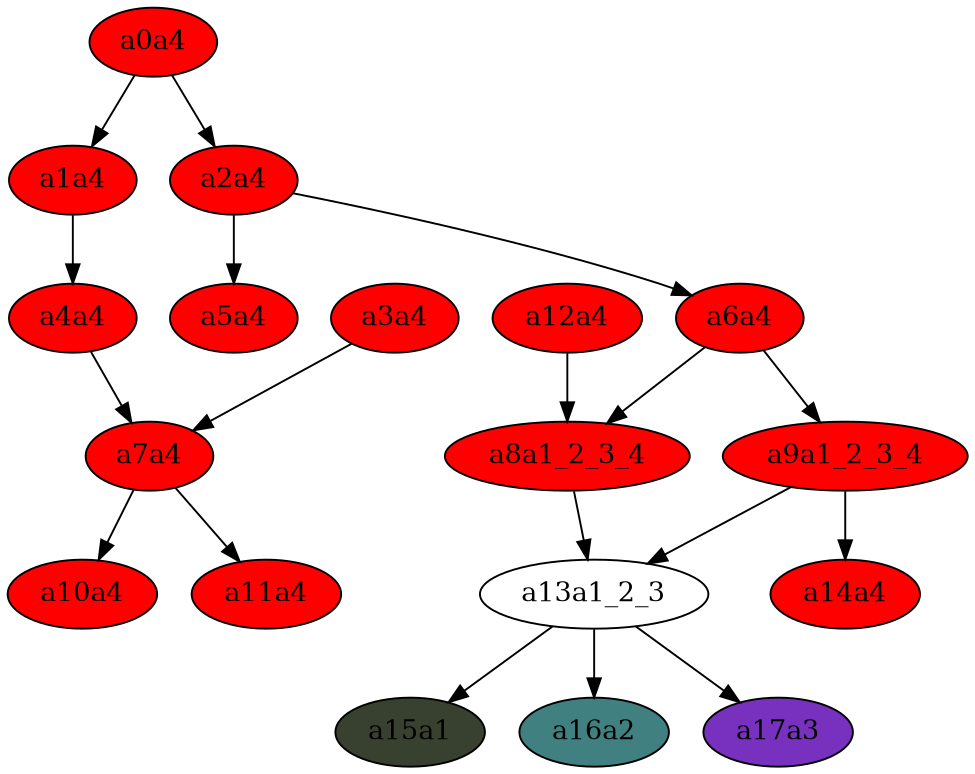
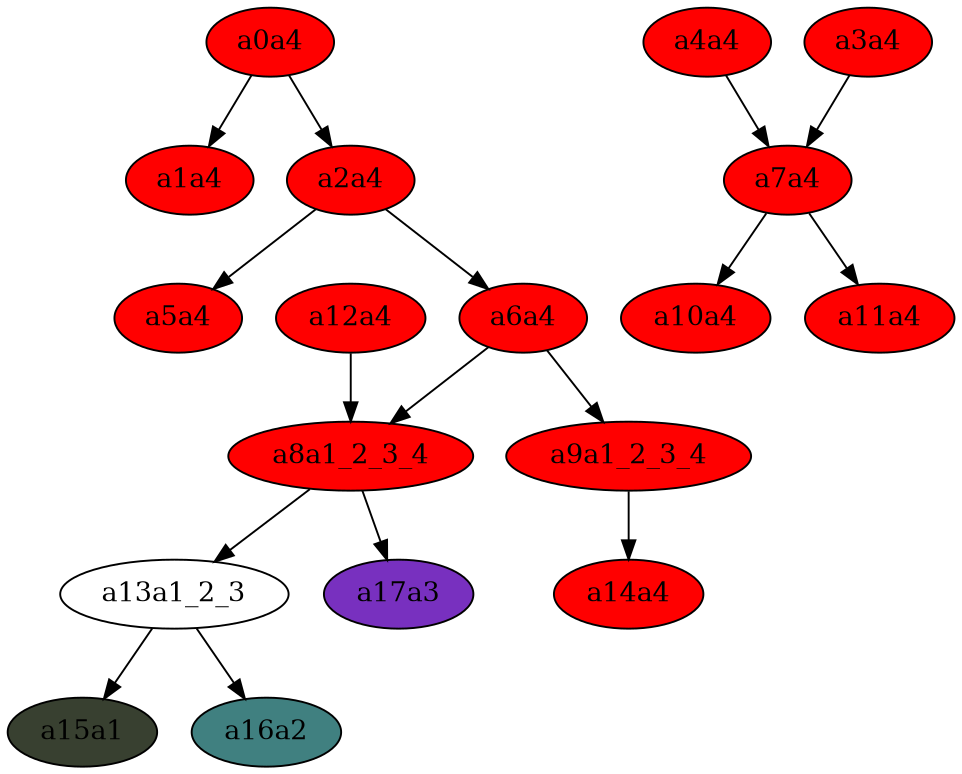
edge "a1a4" -> "a4a4": removed
edge "a9a1_2_3_4" -> "a13a1_2_3": removed
edge "a13a1_2_3" -> "a17a3": now "a8a1_2_3_4" -> "a17a3"
